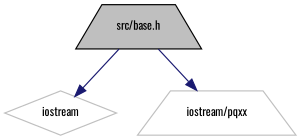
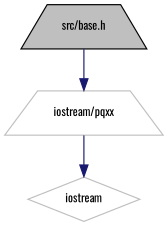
edge "src/base.h" -> "iostream": now "iostream/pqxx" -> "iostream"
